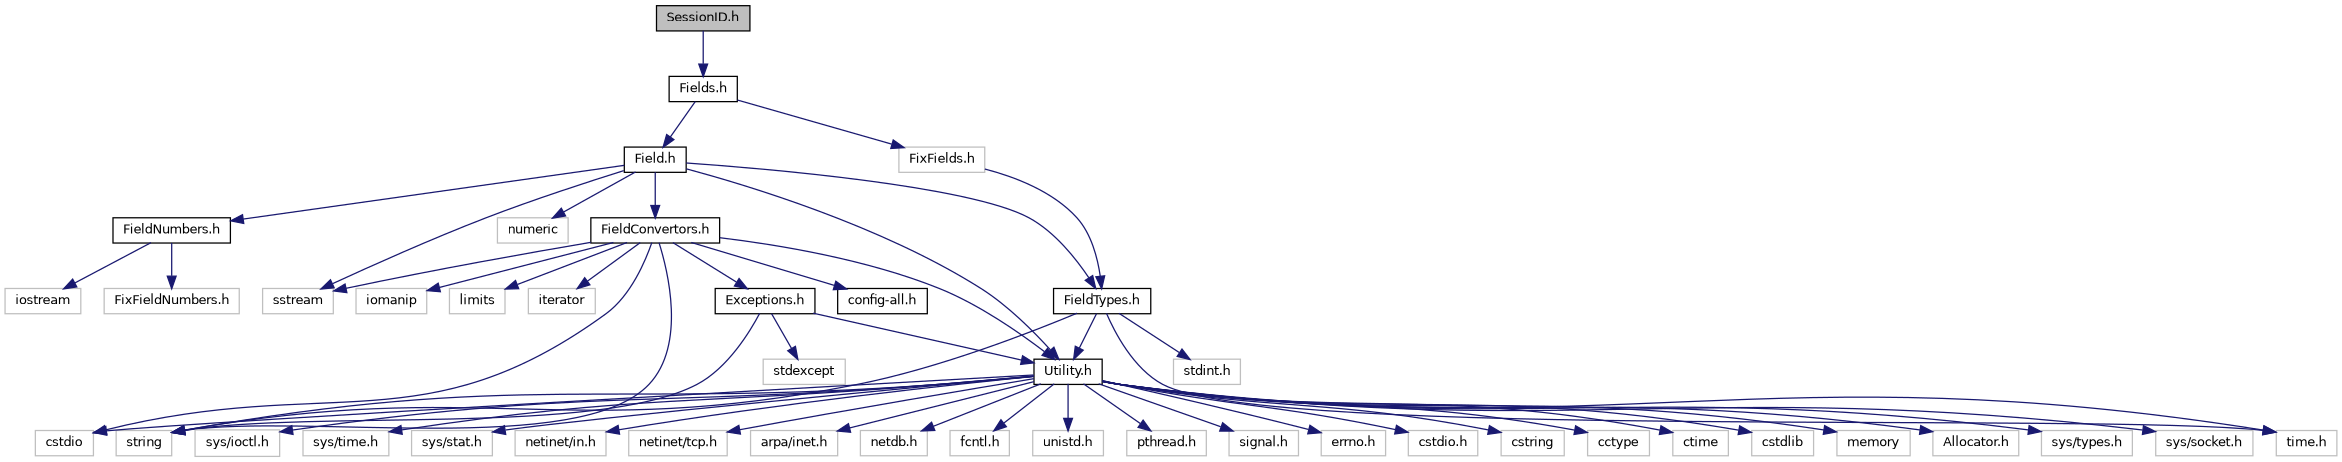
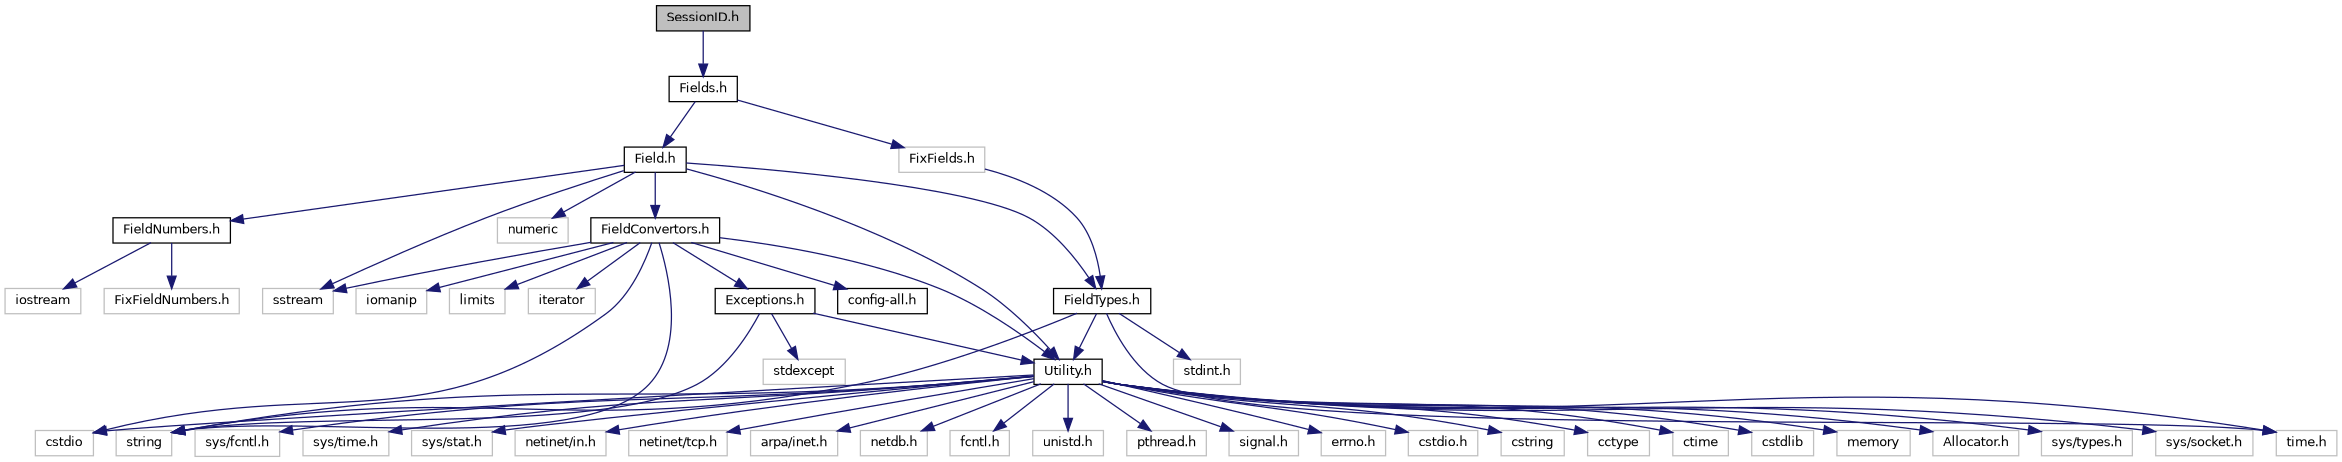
node "sys/ioctl.h": label "sys/ioctl.h" -> "sys/fcntl.h"
